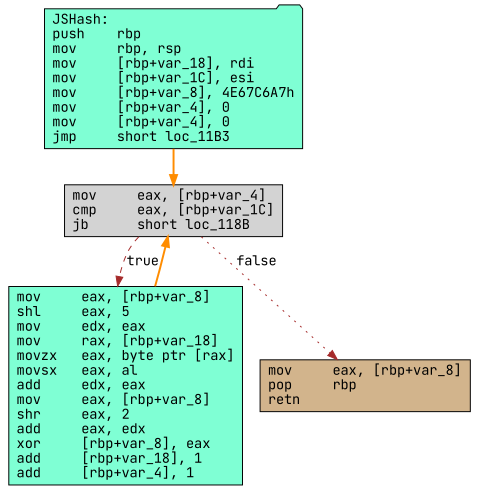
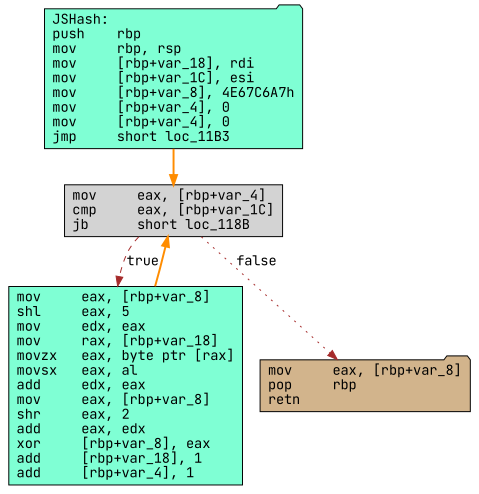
node "mov     eax, [rbp+var_8] pop     rbp retn": shape box -> folder
